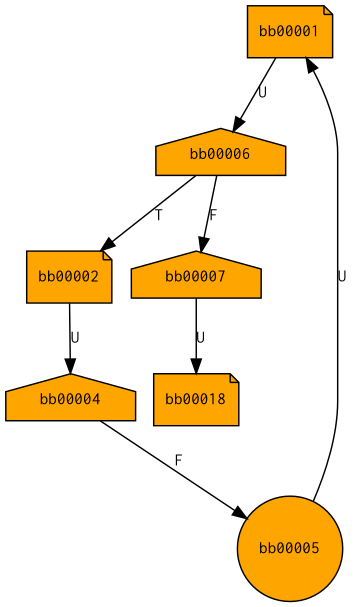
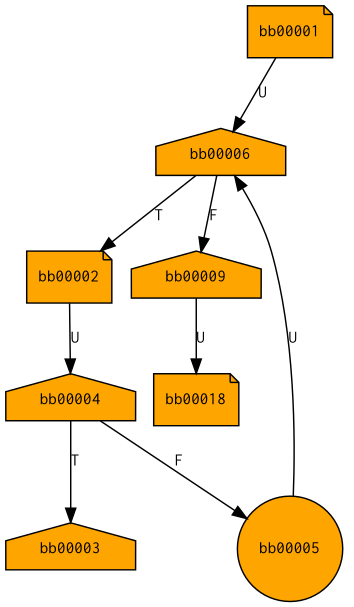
node "bb00007": label "bb00007" -> "bb00009"
edge "bb00005" -> "bb00001": now "bb00005" -> "bb00006"
node "bb00003": added
